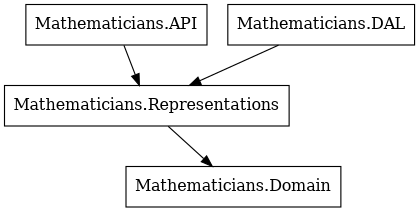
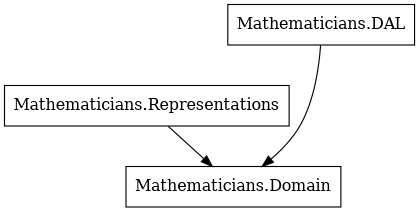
node "Mathematicians.API": removed
edge "Mathematicians.DAL" -> "Mathematicians.Representations": now "Mathematicians.DAL" -> "Mathematicians.Domain"
